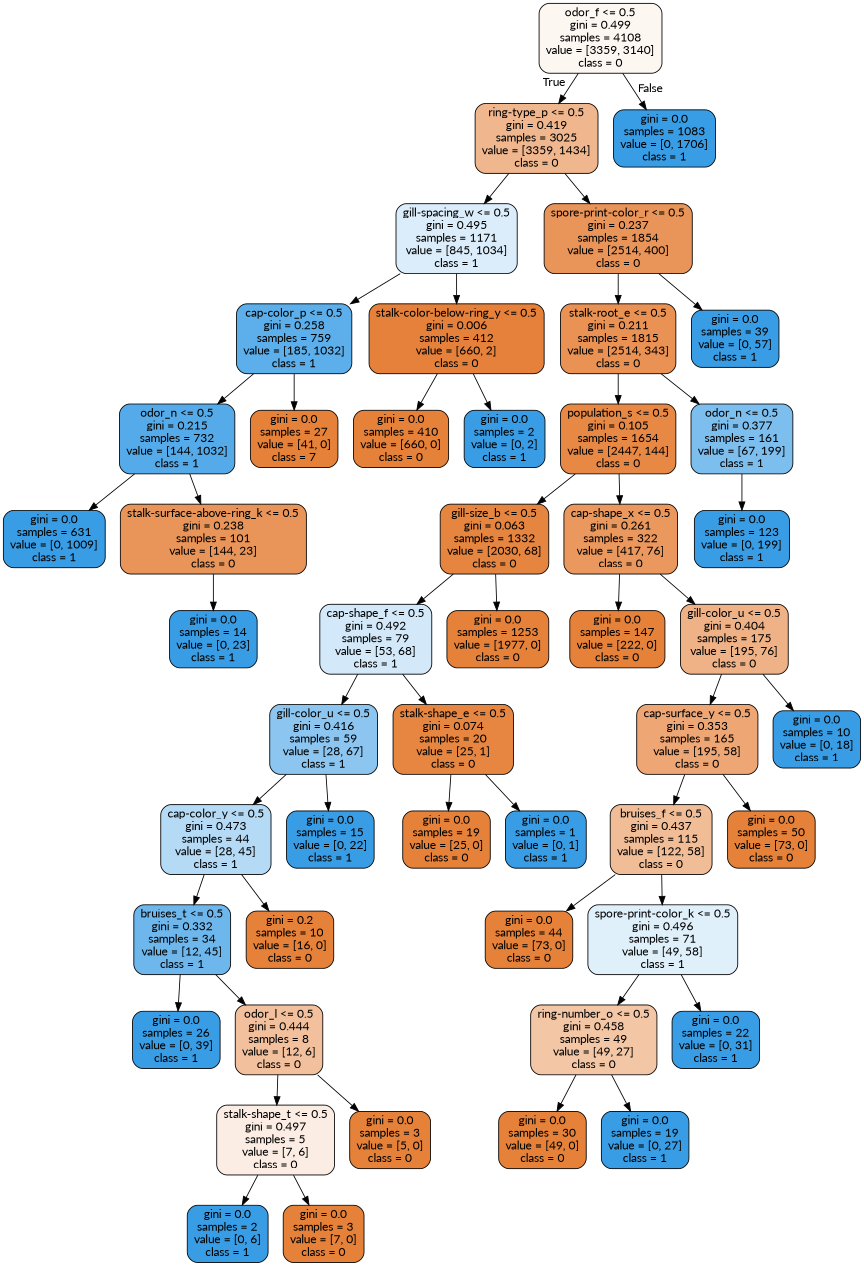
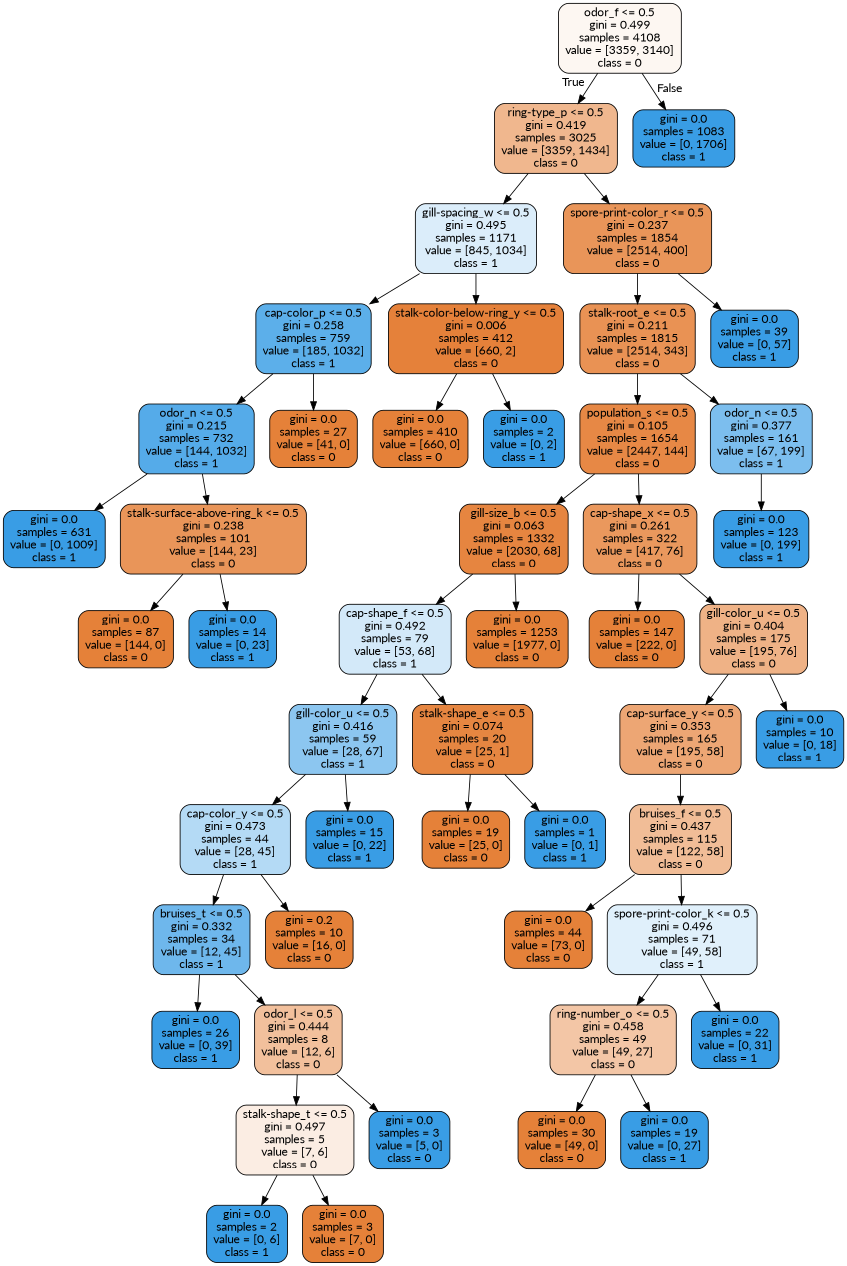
node "gini = 0.0 samples = 27 value = [41, 0] class = 7": label "gini = 0.0 samples = 27 value = [41, 0] class = 7" -> "gini = 0.0 samples = 27 value = [41, 0] class = 0"
node "gini = 0.0 samples = 87 value = [144, 0] class = 0": added
node "gini = 0.0 samples = 50 value = [73, 0] class = 0": removed
node "gini = 0.0 samples = 3 value = [5, 0] class = 0": fillcolor #e58139 -> #399de5
